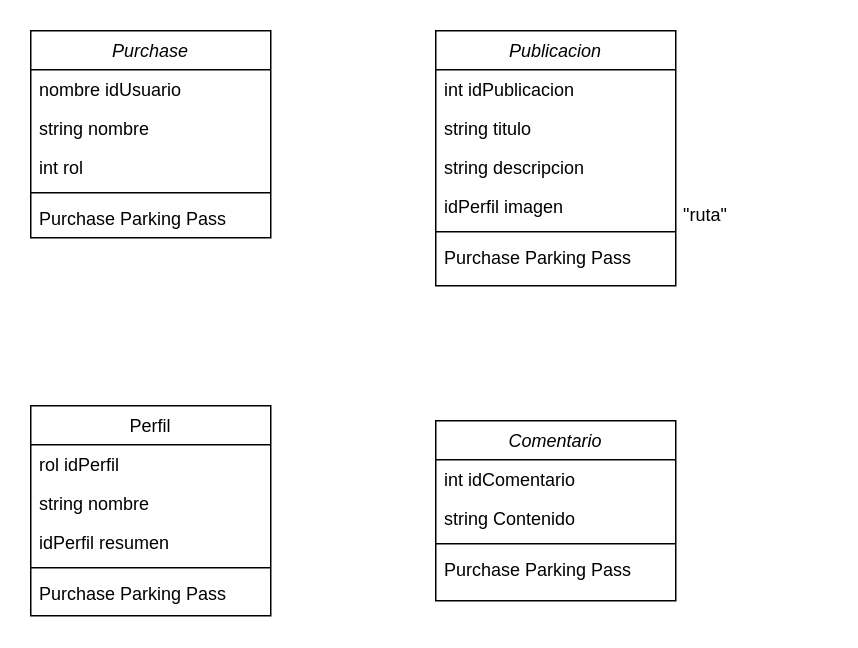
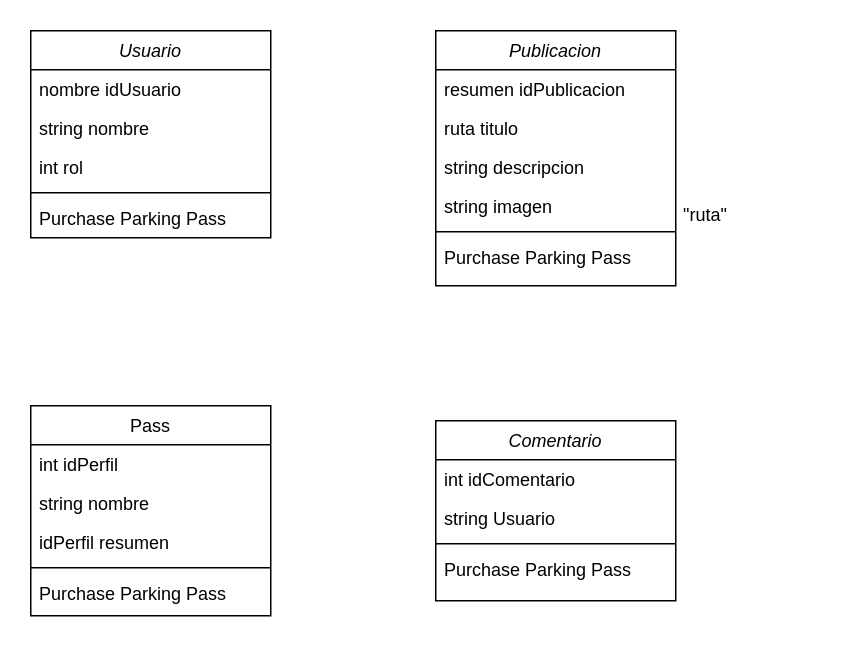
node "Purchase": label "Purchase" -> "Usuario"
node "int idPublicacion": label "int idPublicacion" -> "resumen idPublicacion"
node "string titulo": label "string titulo" -> "ruta titulo"
node "idPerfil imagen": label "idPerfil imagen" -> "string imagen"
node "Perfil": label "Perfil" -> "Pass"
node "rol idPerfil": label "rol idPerfil" -> "int idPerfil"
node "string Contenido": label "string Contenido" -> "string Usuario"
